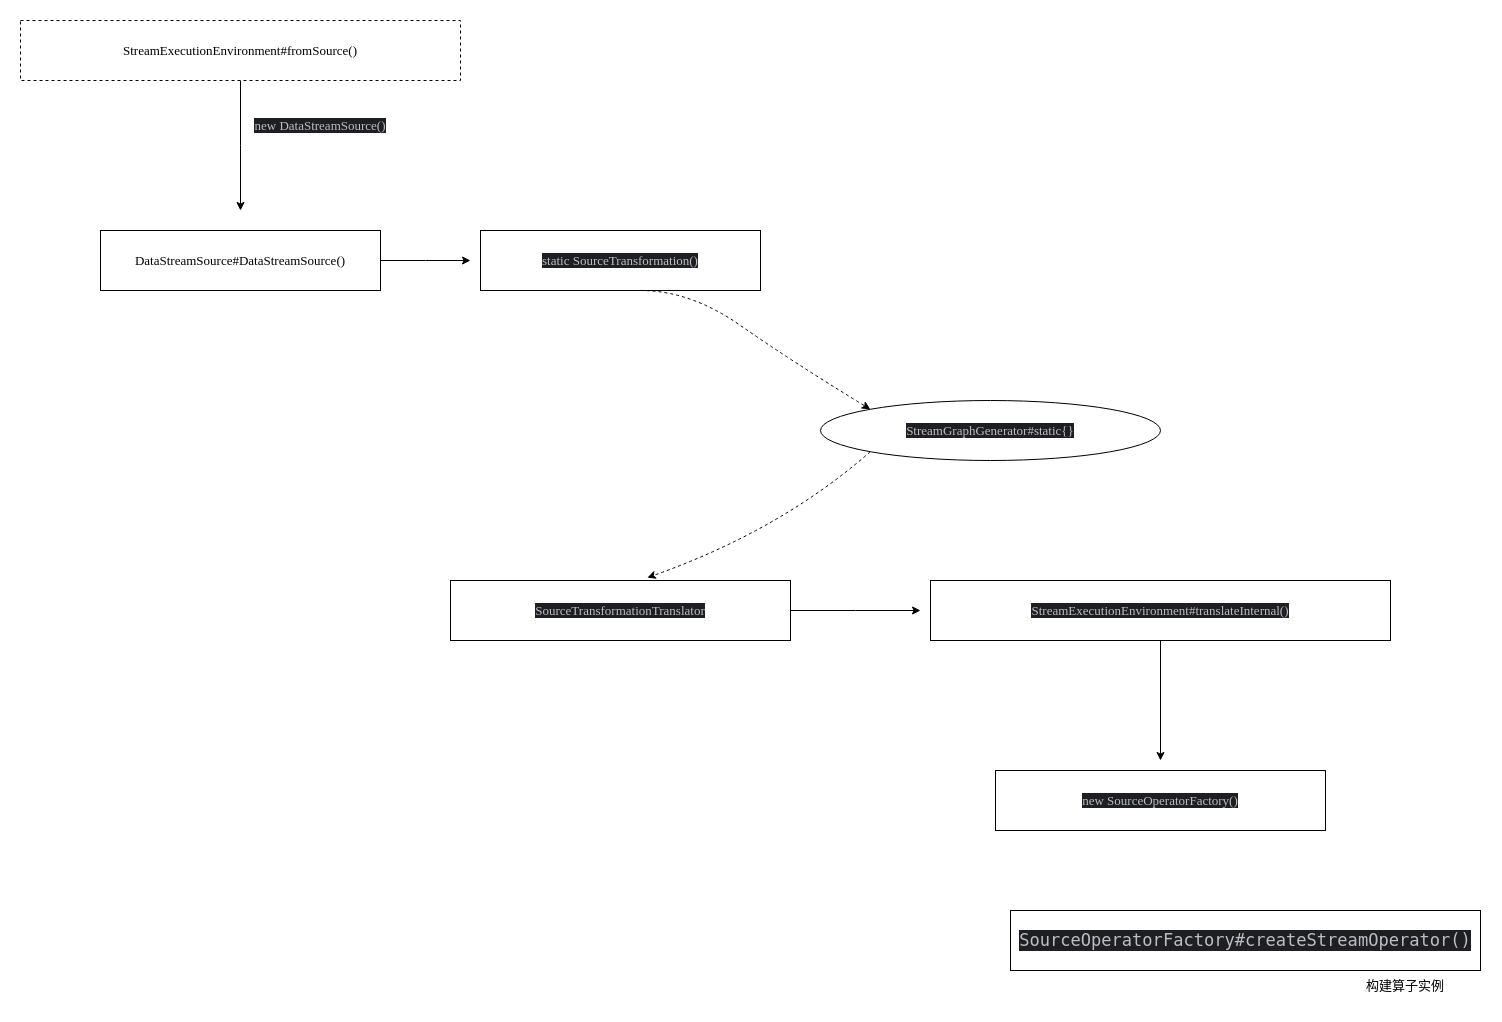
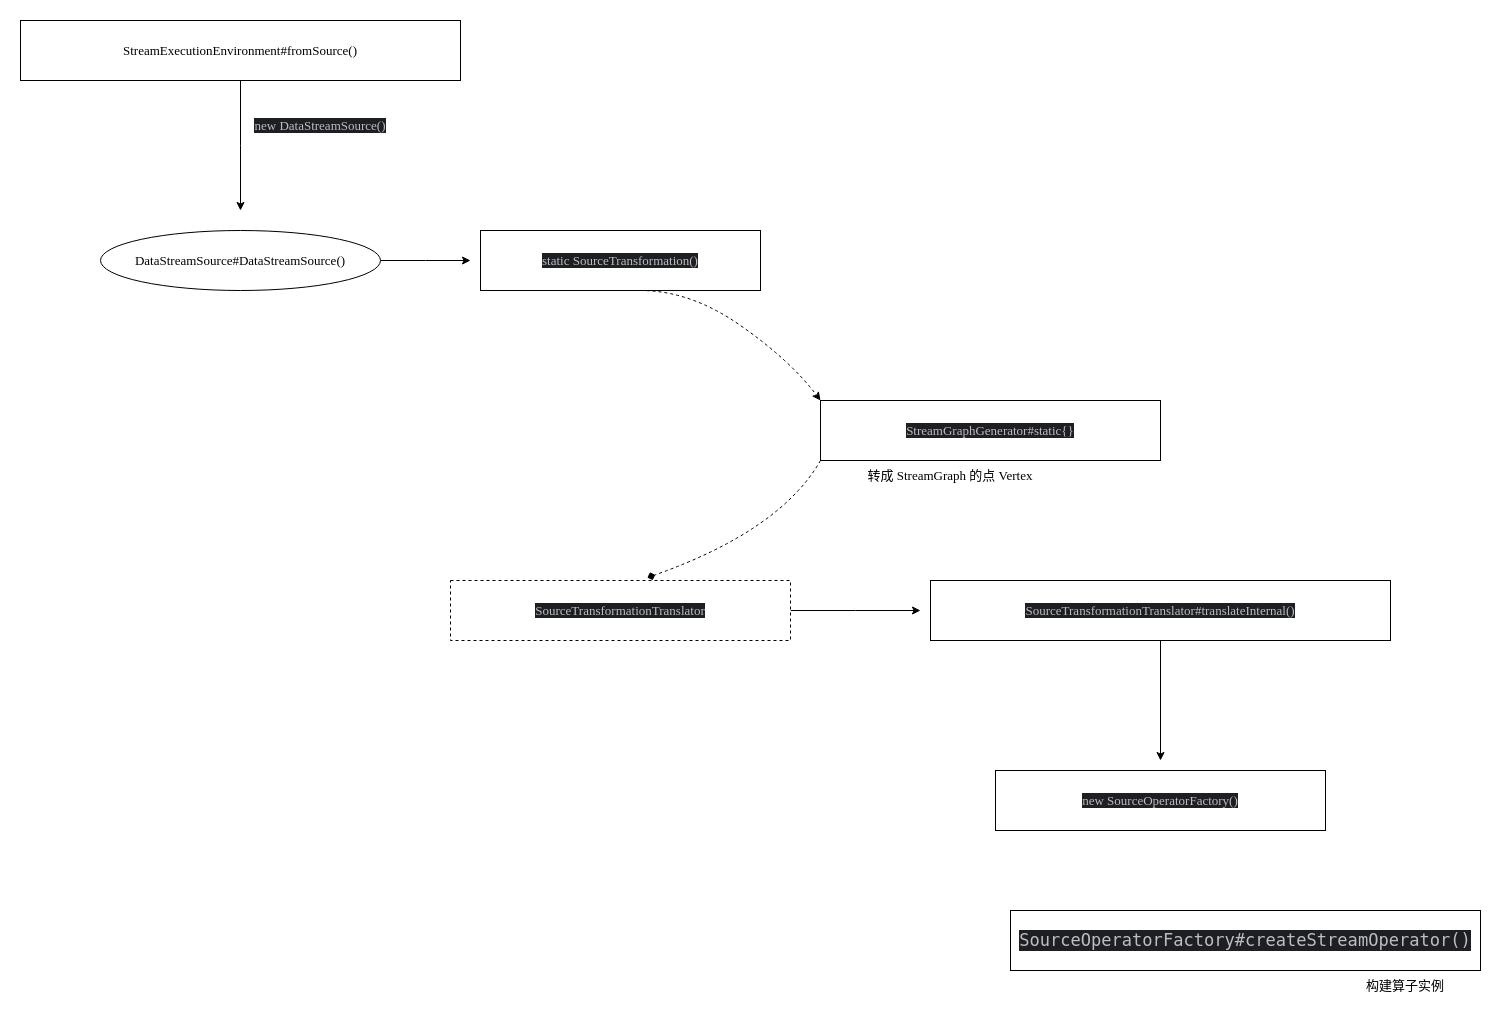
node "StreamExecutionEnvironment#fromSource()": style dashed -> solid
node "DataStreamSource#DataStreamSource()": shape rectangle -> ellipse
node "StreamGraphGenerator#static{}": shape ellipse -> rectangle
node "转成 StreamGraph 的点 Vertex": added
edge "StreamGraphGenerator#static{}" -> "SourceTransformationTranslator": arrowhead classic -> diamond
node "SourceTransformationTranslator": style solid -> dashed
node "StreamExecutionEnvironment#translateInternal()": label "StreamExecutionEnvironment#translateInternal()" -> "SourceTransformationTranslator#translateInternal()"
